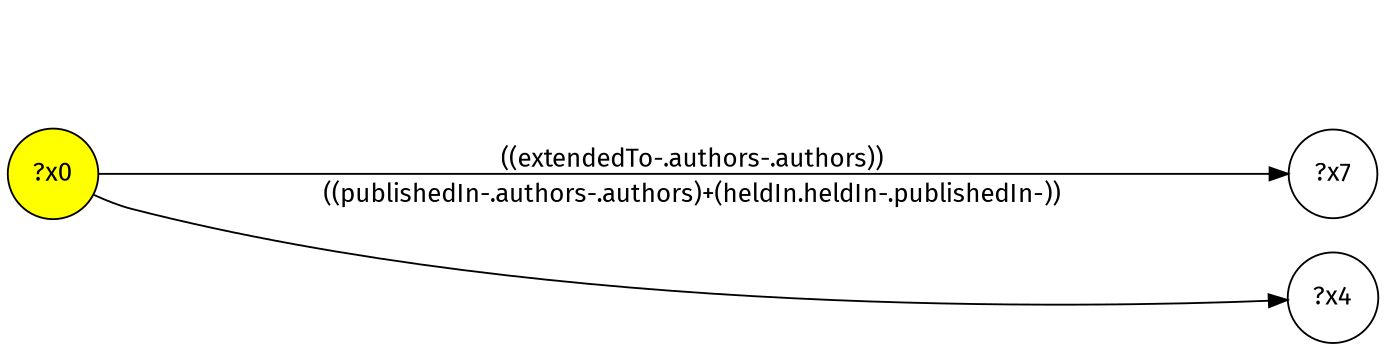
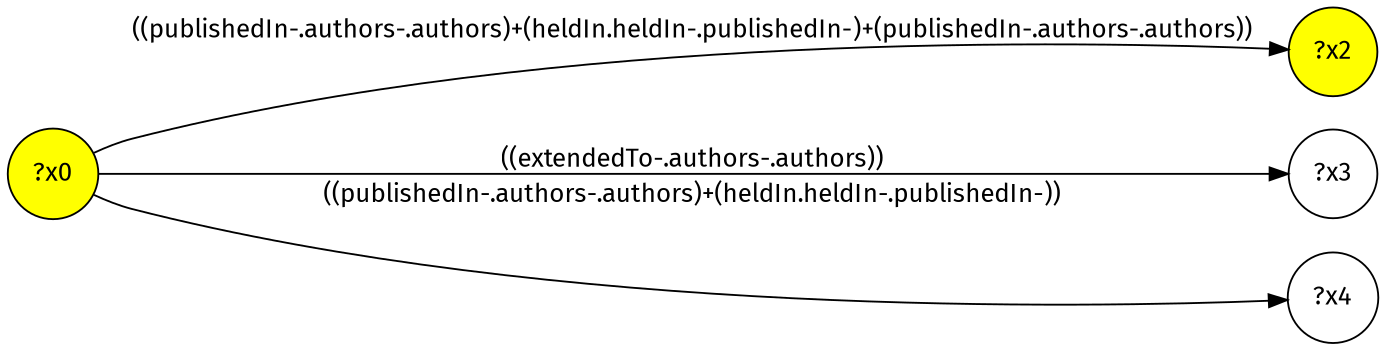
node "?x2": added
node "?x7": label "?x7" -> "?x3"
